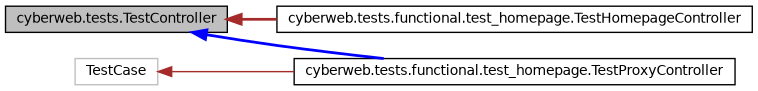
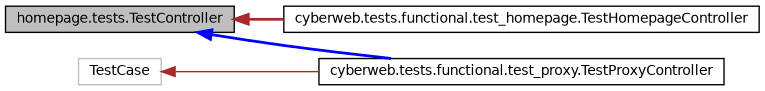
node "cyberweb.tests.TestController": label "cyberweb.tests.TestController" -> "homepage.tests.TestController"
node "cyberweb.tests.functional.test_homepage.TestProxyController": label "cyberweb.tests.functional.test_homepage.TestProxyController" -> "cyberweb.tests.functional.test_proxy.TestProxyController"
